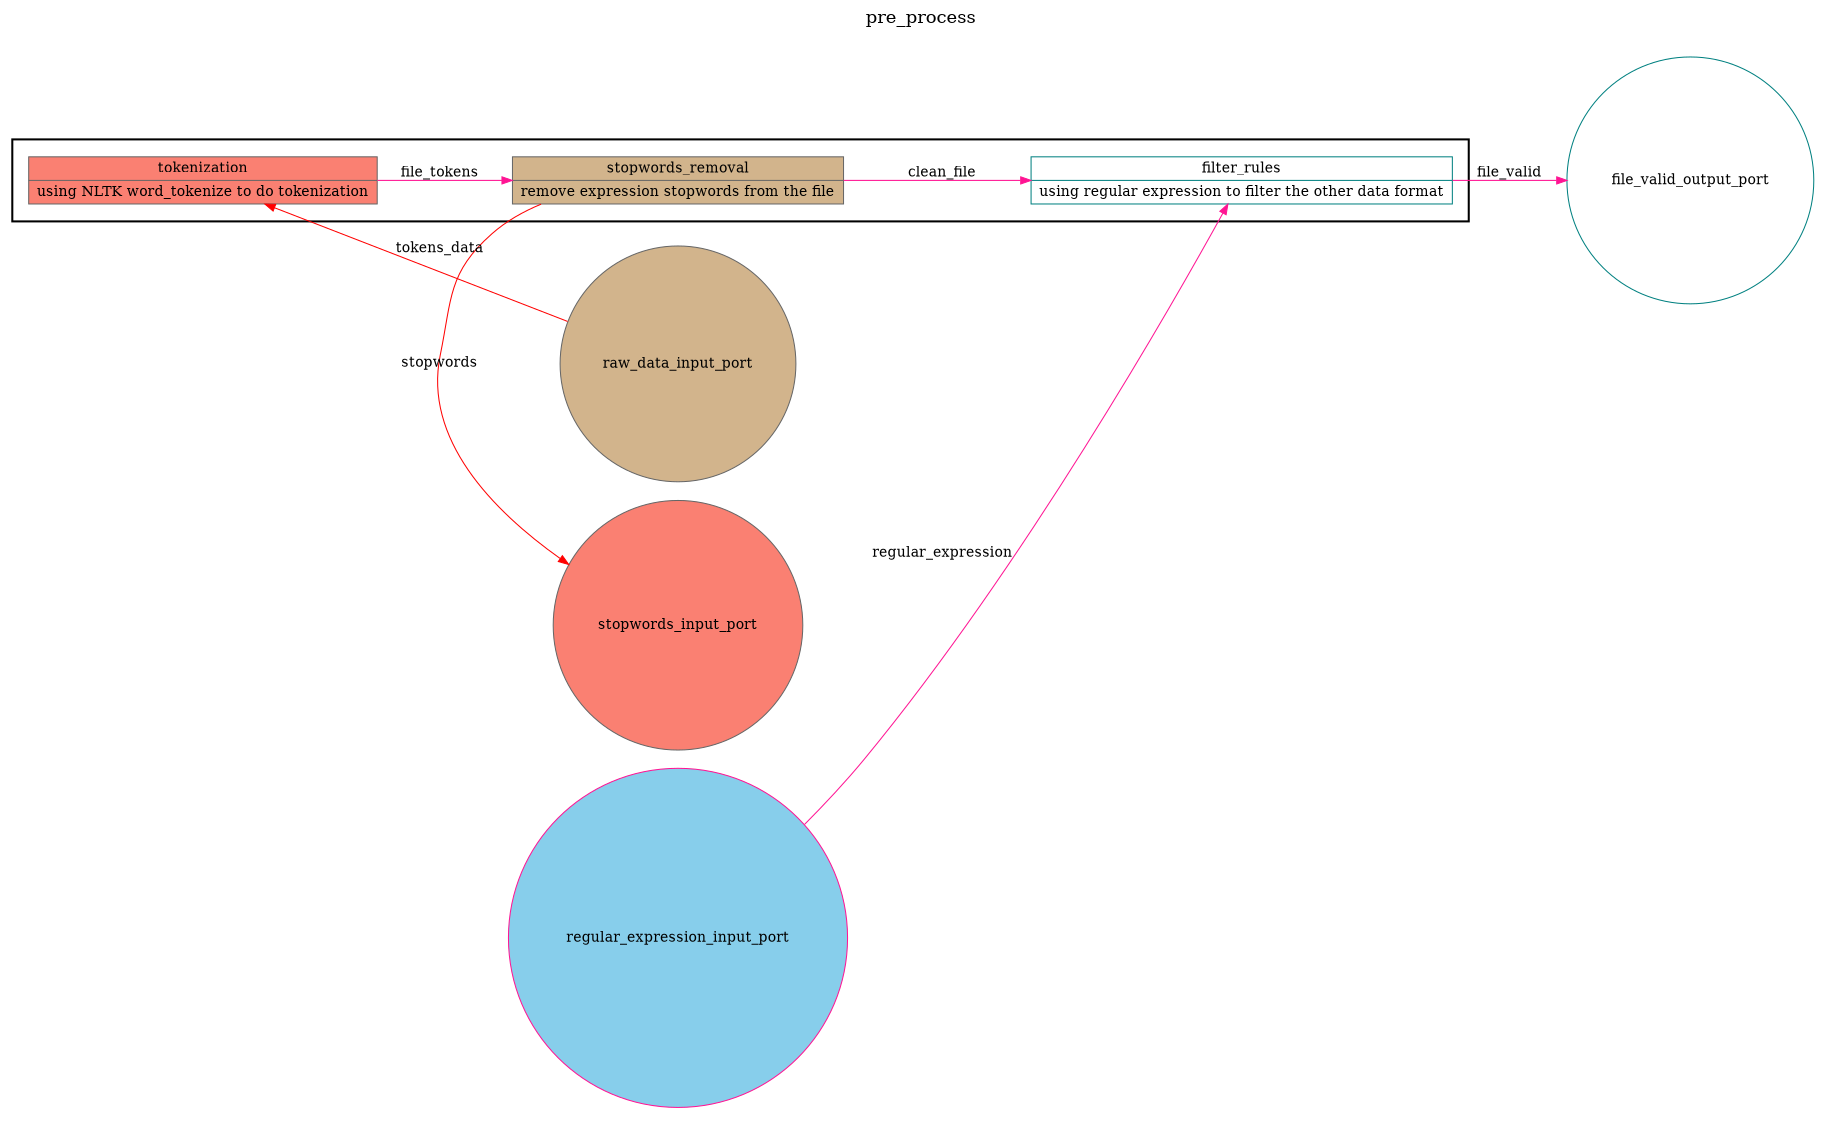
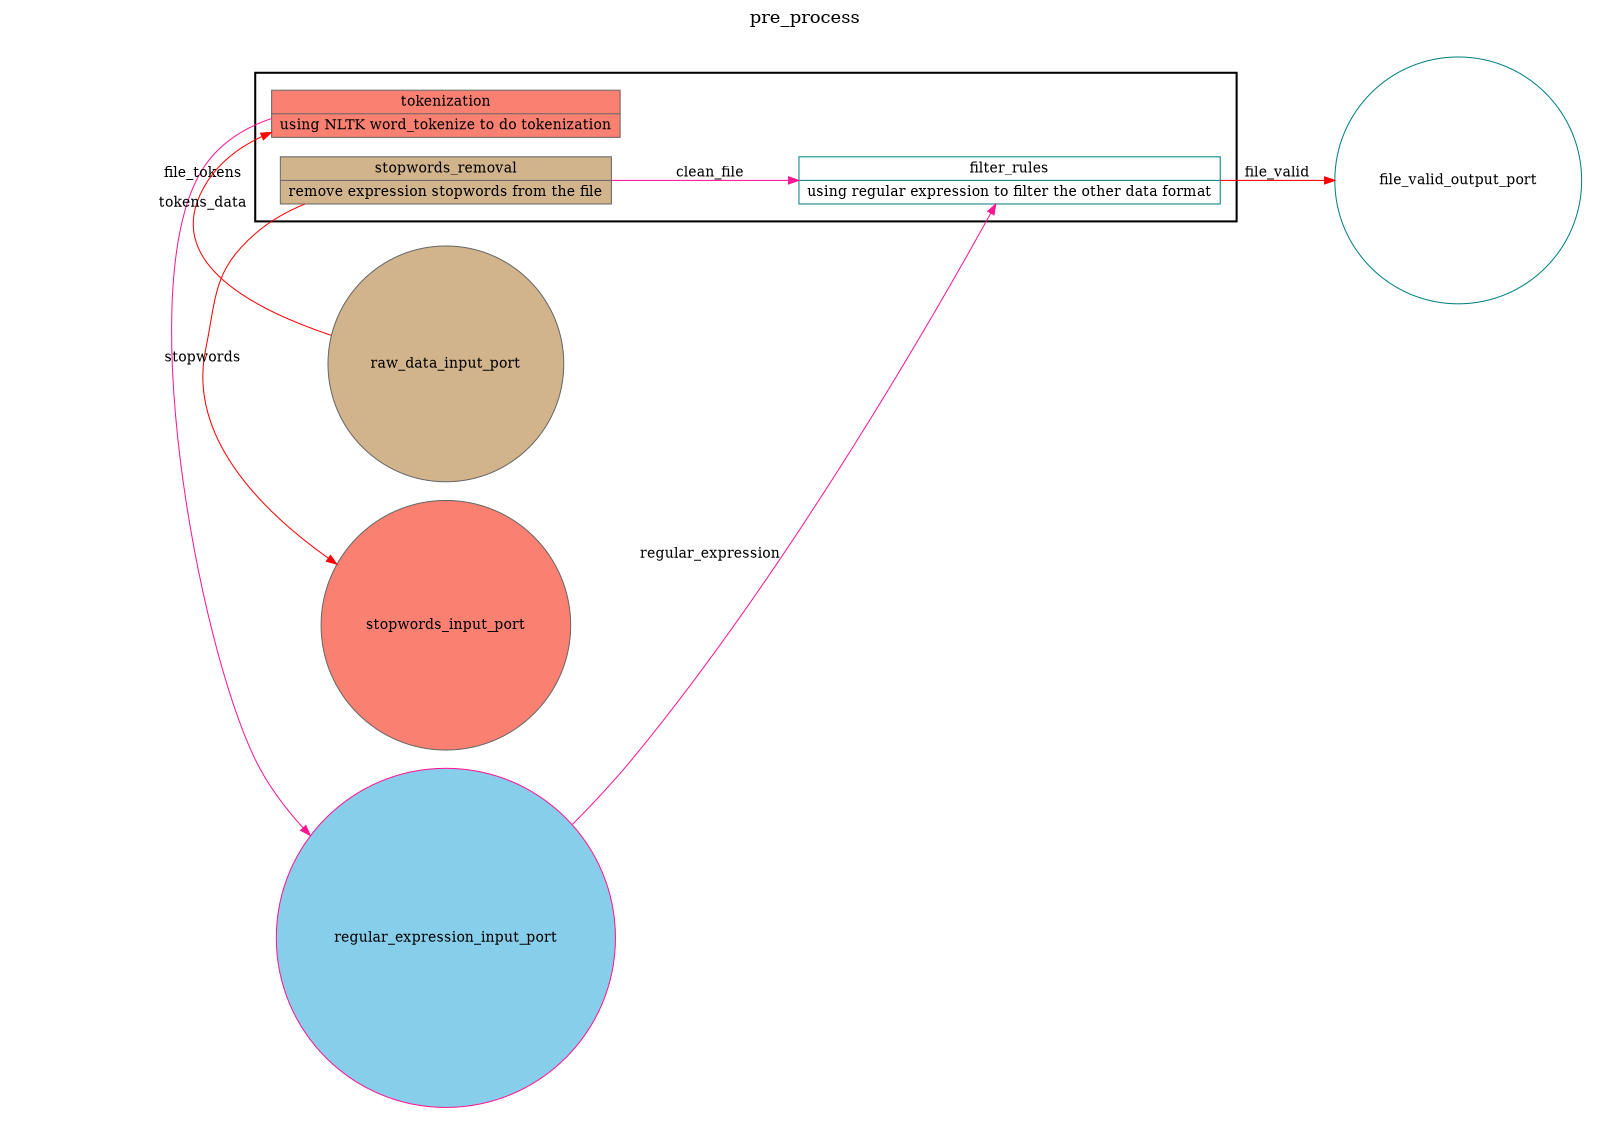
edge "tokenization" -> "stopwords_removal": now "tokenization" -> "regular_expression_input_port"
edge "filter_rules" -> "file_valid_output_port": color deeppink -> red
